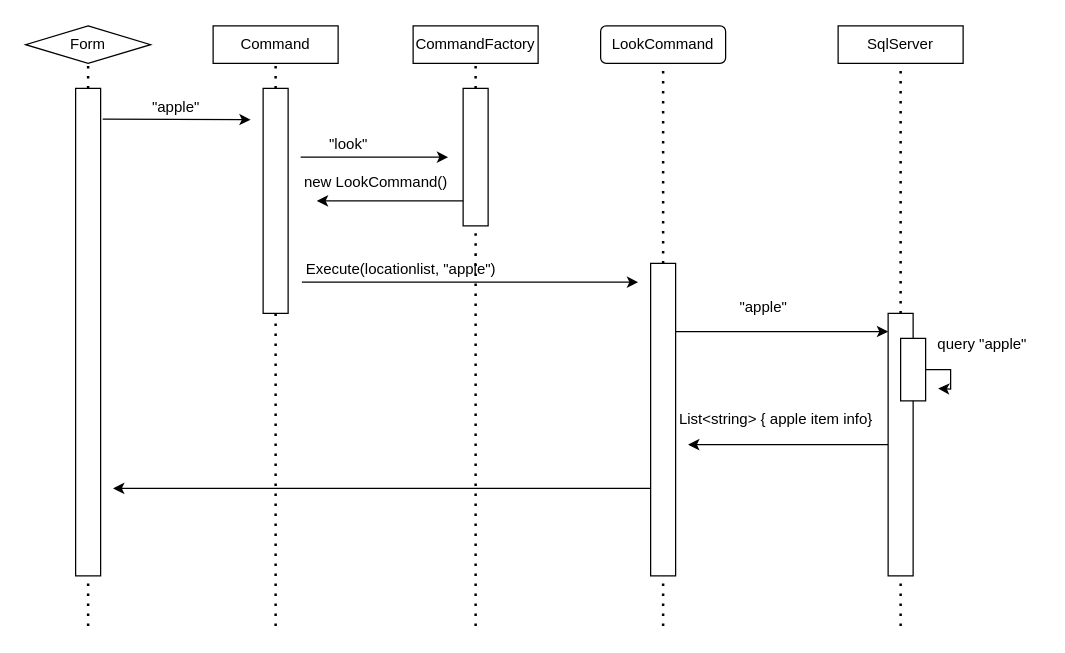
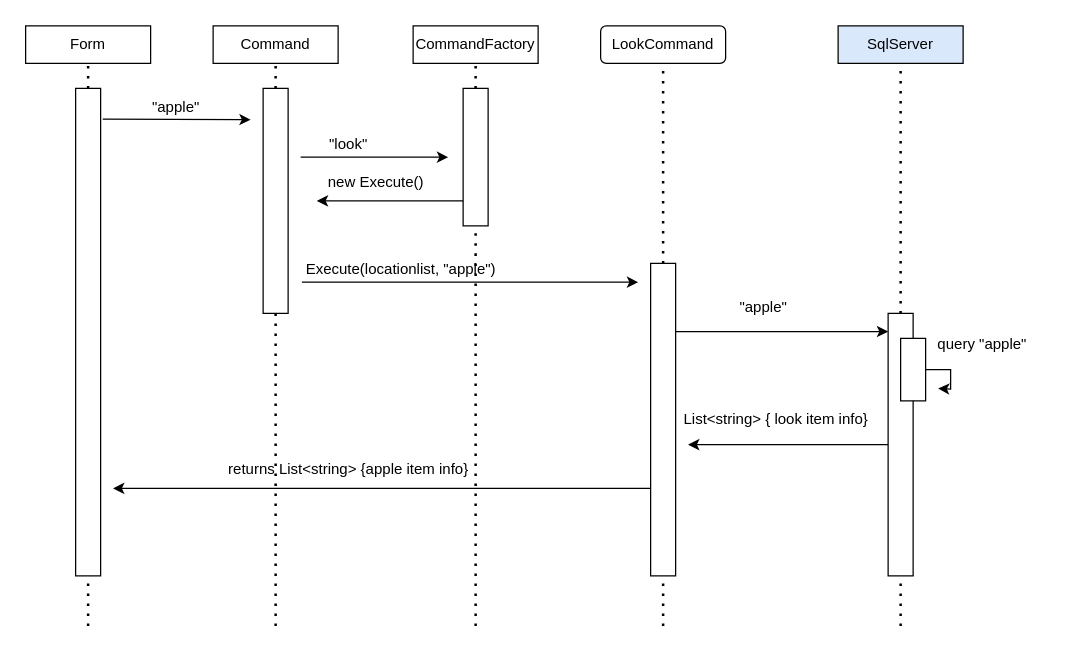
node "Form": shape diamond -> rectangle
node "SqlServer": fillcolor #ffffff -> #dae8fc
node "new LookCommand()": label "new LookCommand()" -> "new Execute()"
node "List<string> { apple item info}": label "List<string> { apple item info}" -> "List<string> { look item info}"
node "returns List<string> {apple item info}": added
